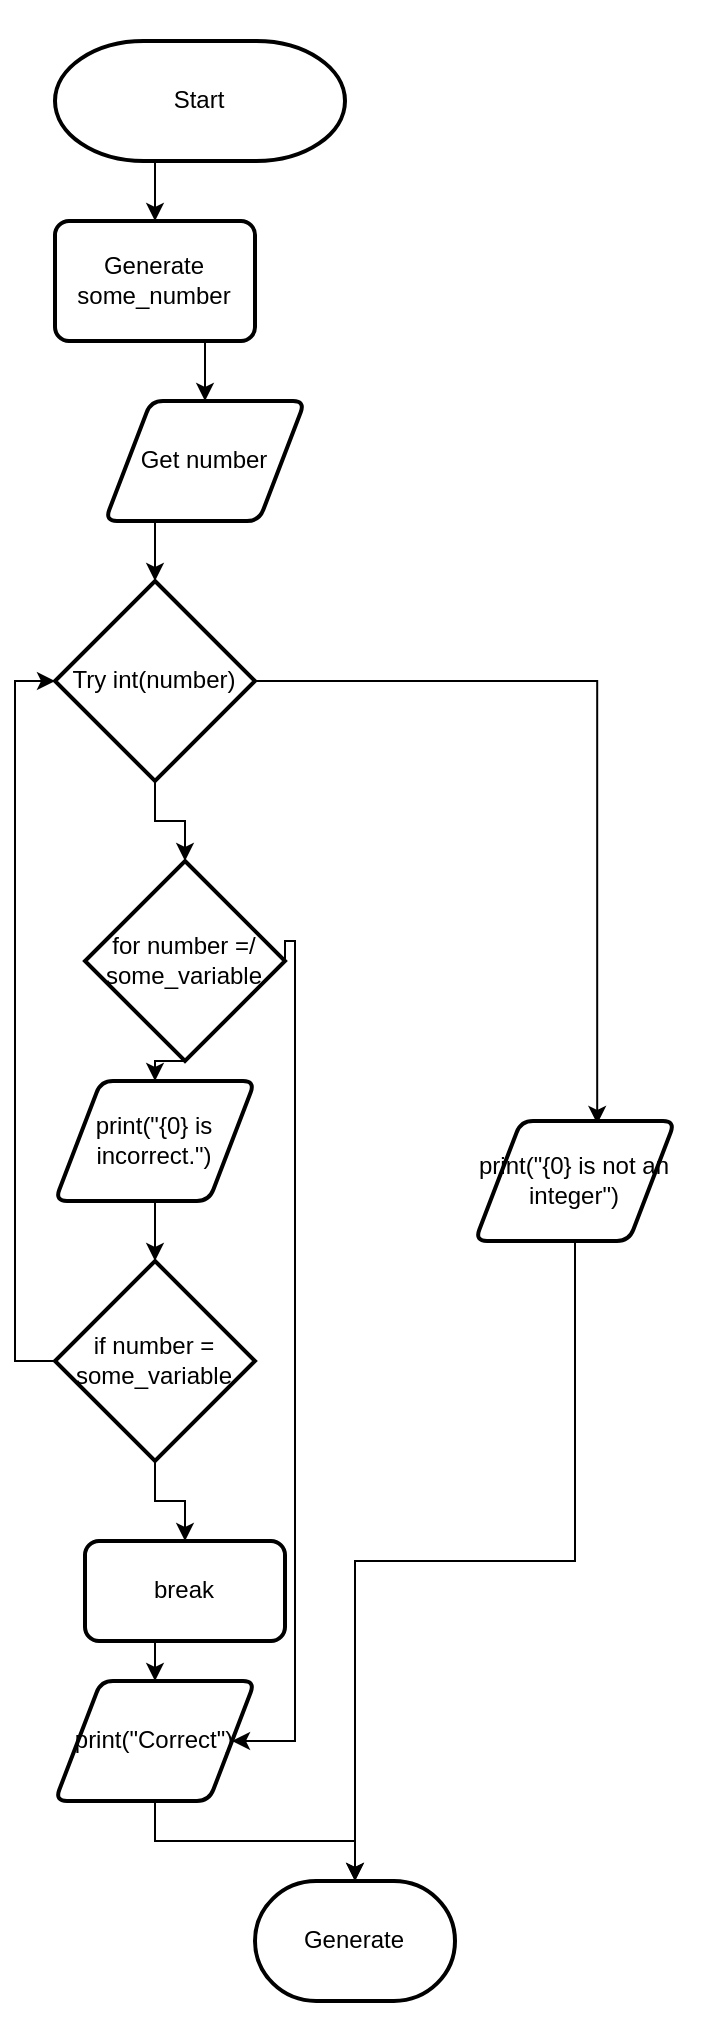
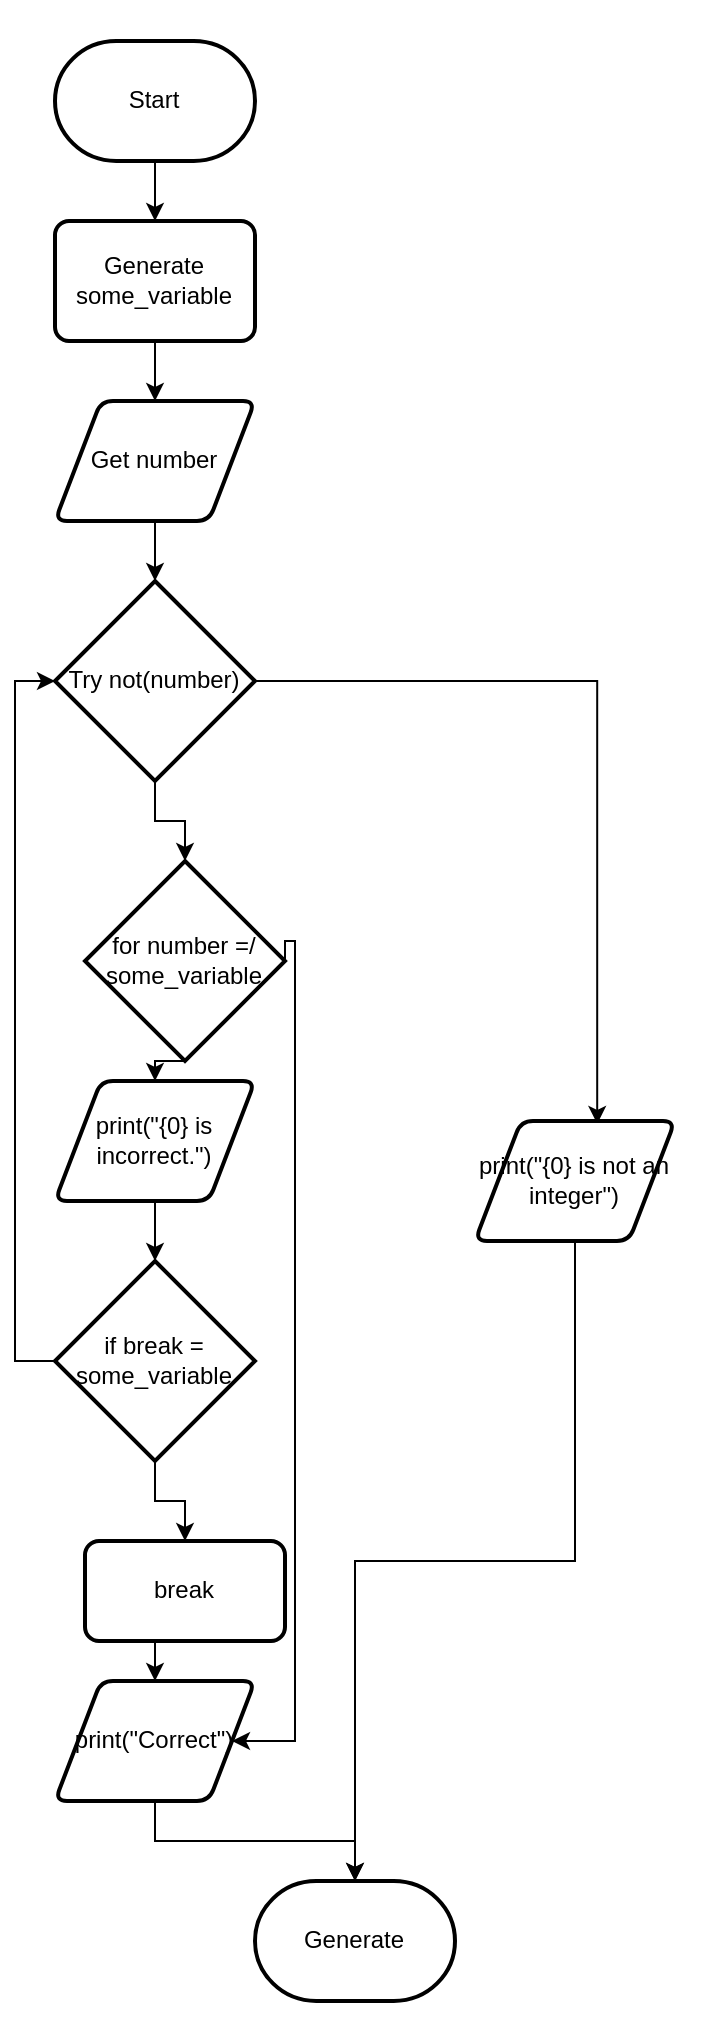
node "Start": size 290x120 -> 200x120
node "Generate some_number": label "Generate some_number" -> "Generate some_variable"
node "Get number": moved (205, 461) -> (155, 461)
node "Try int(number)": label "Try int(number)" -> "Try not(number)"
node "if number = some_variable": label "if number = some_variable" -> "if break = some_variable"
